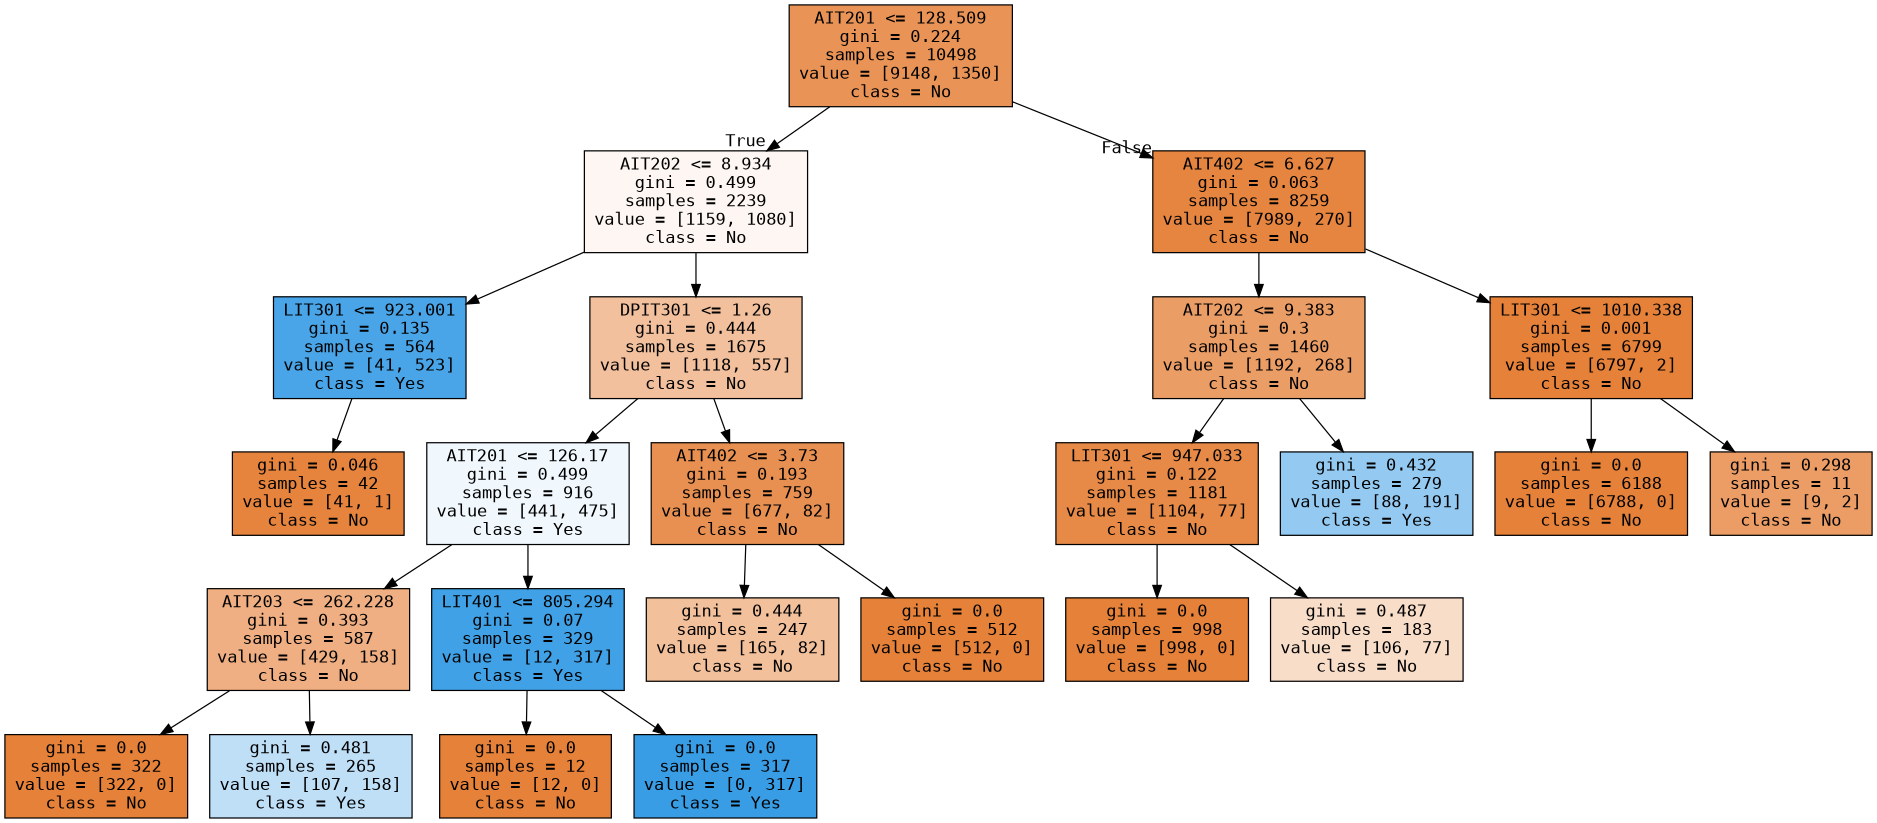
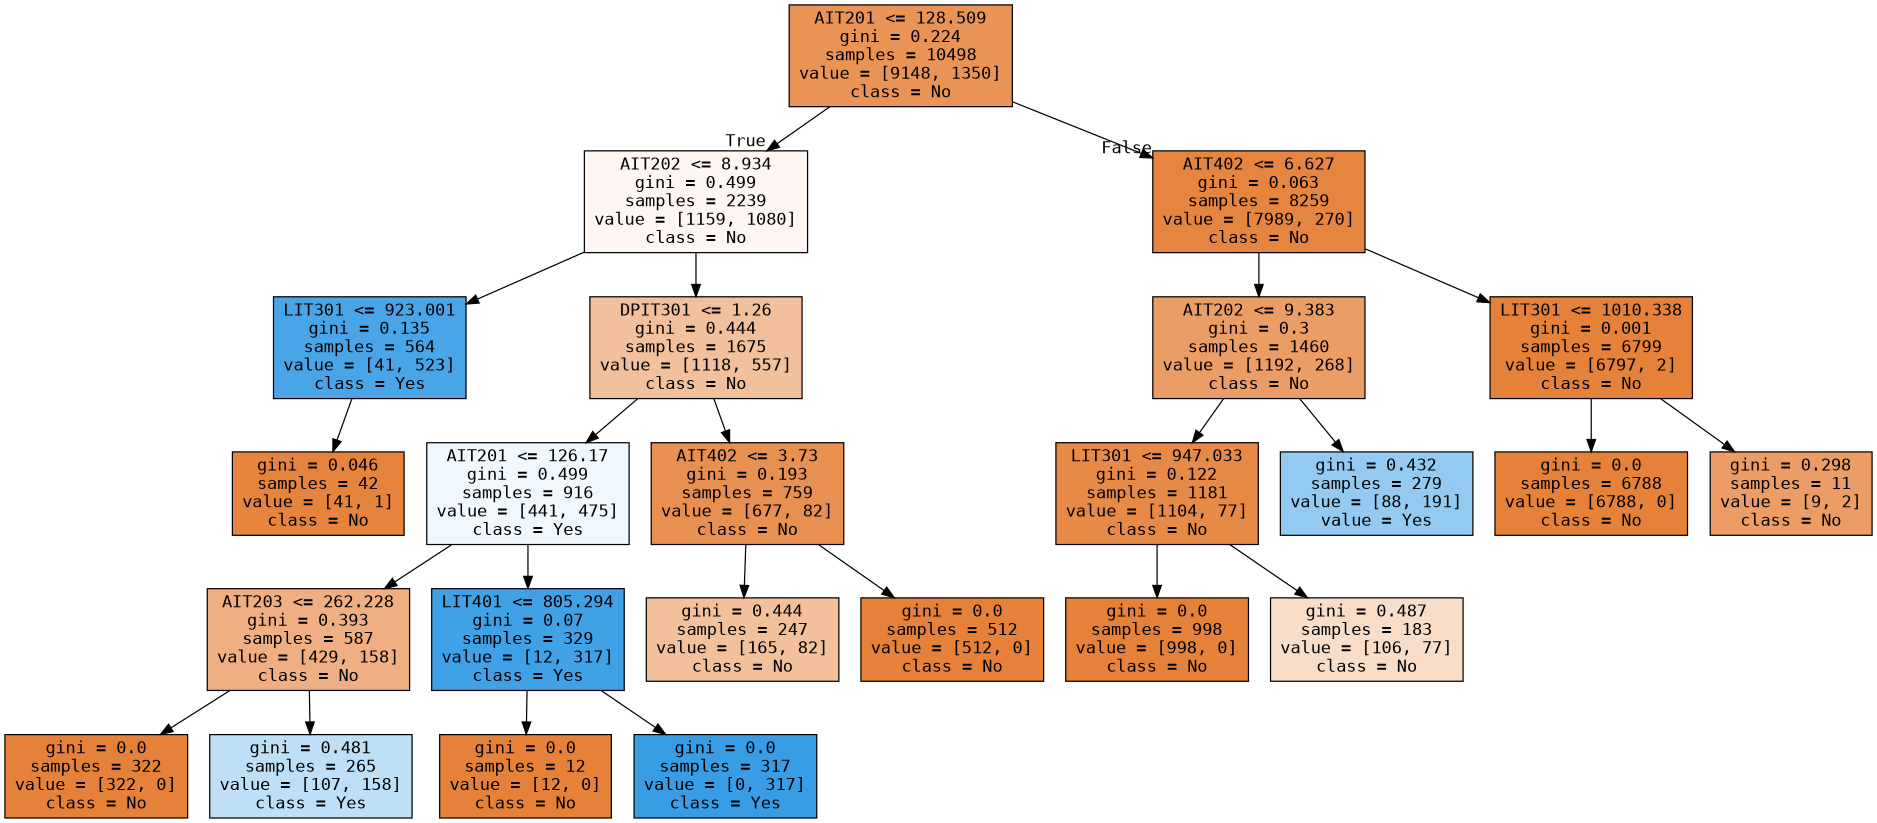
node "gini = 0.432 samples = 279 value = [88, 191] class = Yes": label "gini = 0.432 samples = 279 value = [88, 191] class = Yes" -> "gini = 0.432 samples = 279 value = [88, 191] value = Yes"
node "gini = 0.0 samples = 6188 value = [6788, 0] class = No": label "gini = 0.0 samples = 6188 value = [6788, 0] class = No" -> "gini = 0.0 samples = 6788 value = [6788, 0] class = No"
